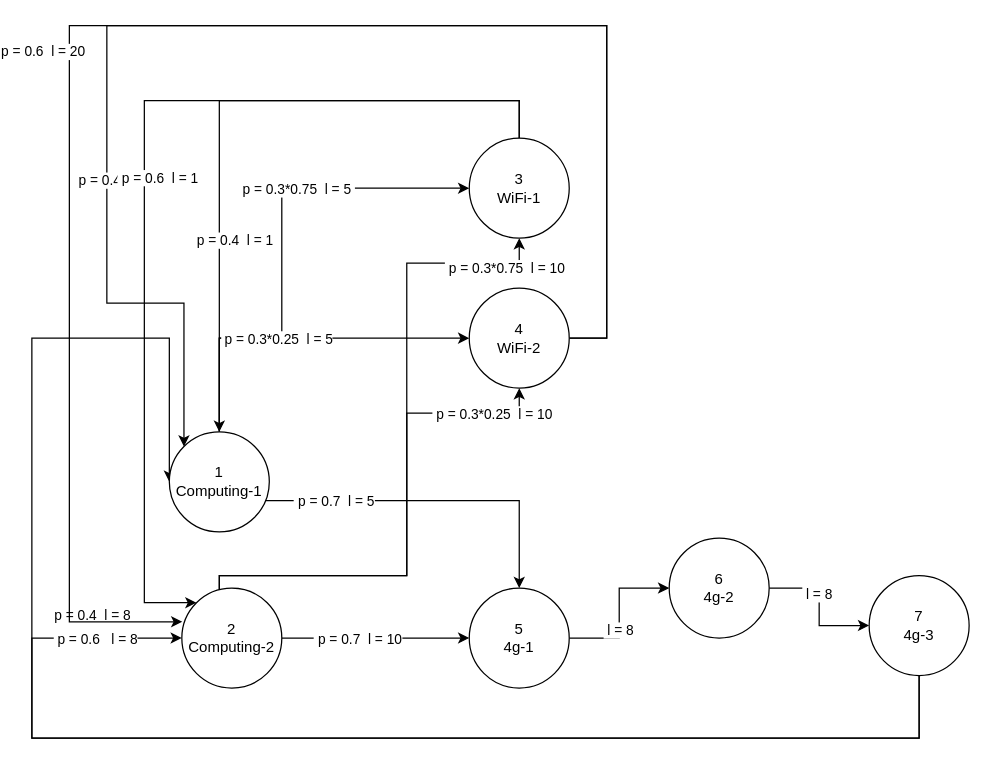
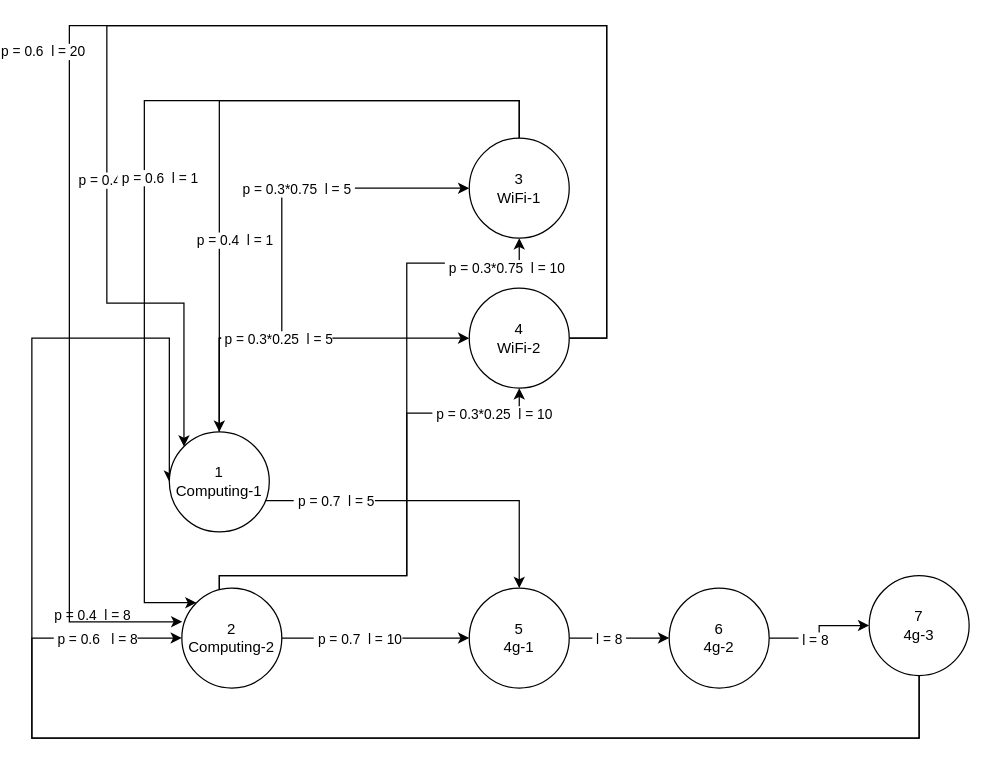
node "6 4g-2": moved (719, 588) -> (719, 638)
